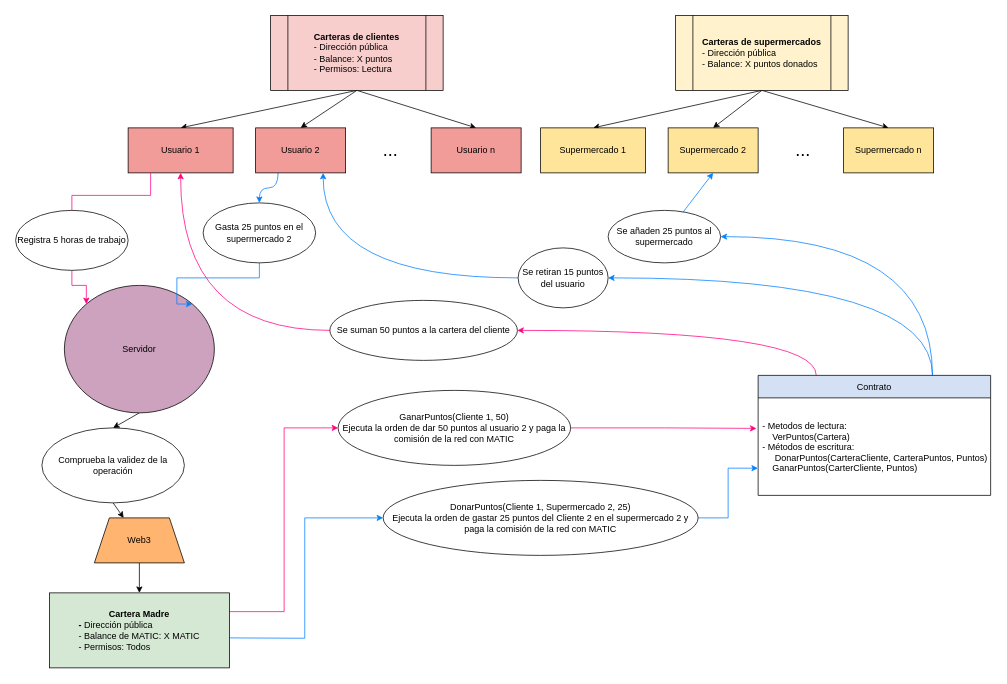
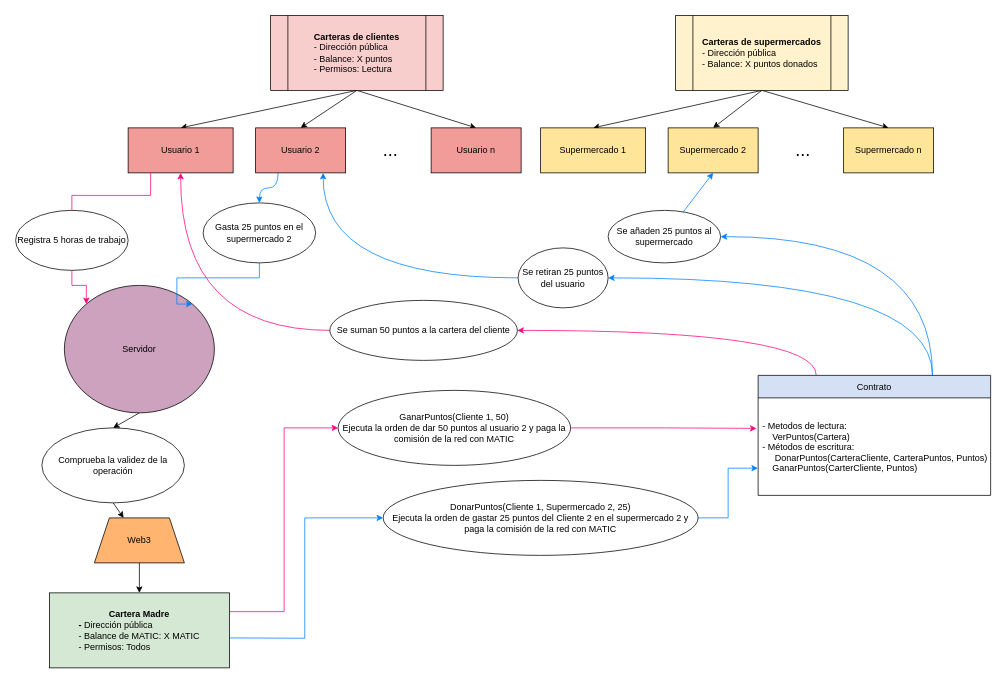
node "Se retiran 15 puntos del usuario": label "Se retiran 15 puntos del usuario" -> "Se retiran 25 puntos del usuario"
